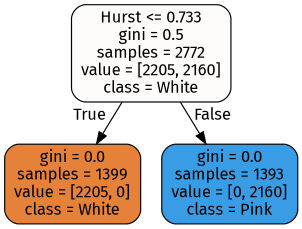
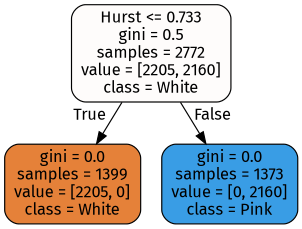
node "gini = 0.0 samples = 1393 value = [0, 2160] class = Pink": label "gini = 0.0 samples = 1393 value = [0, 2160] class = Pink" -> "gini = 0.0 samples = 1373 value = [0, 2160] class = Pink"
